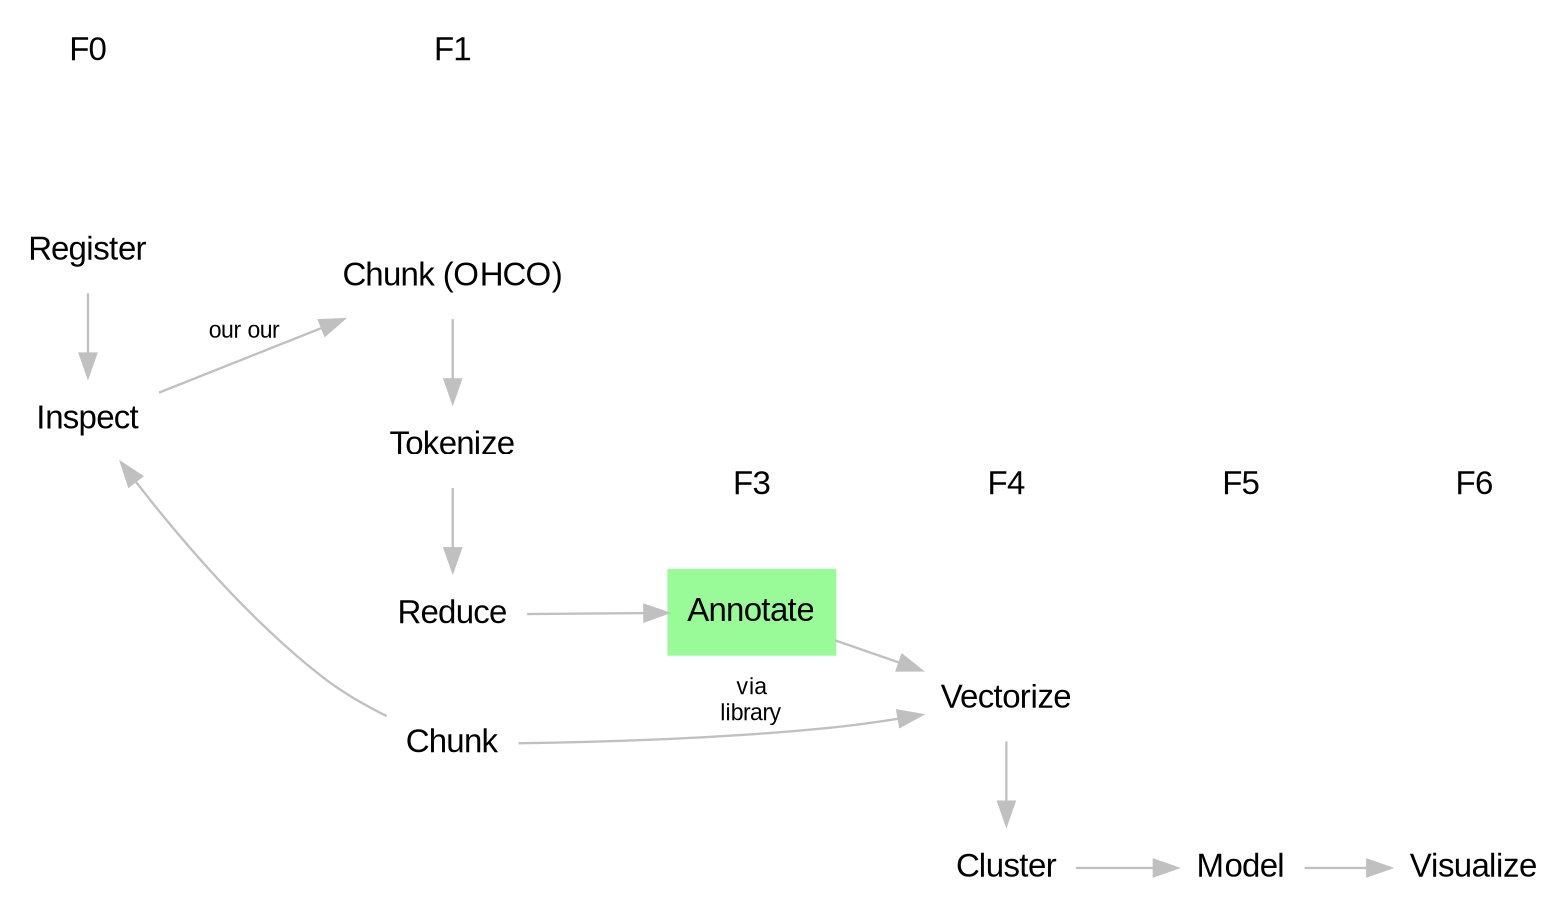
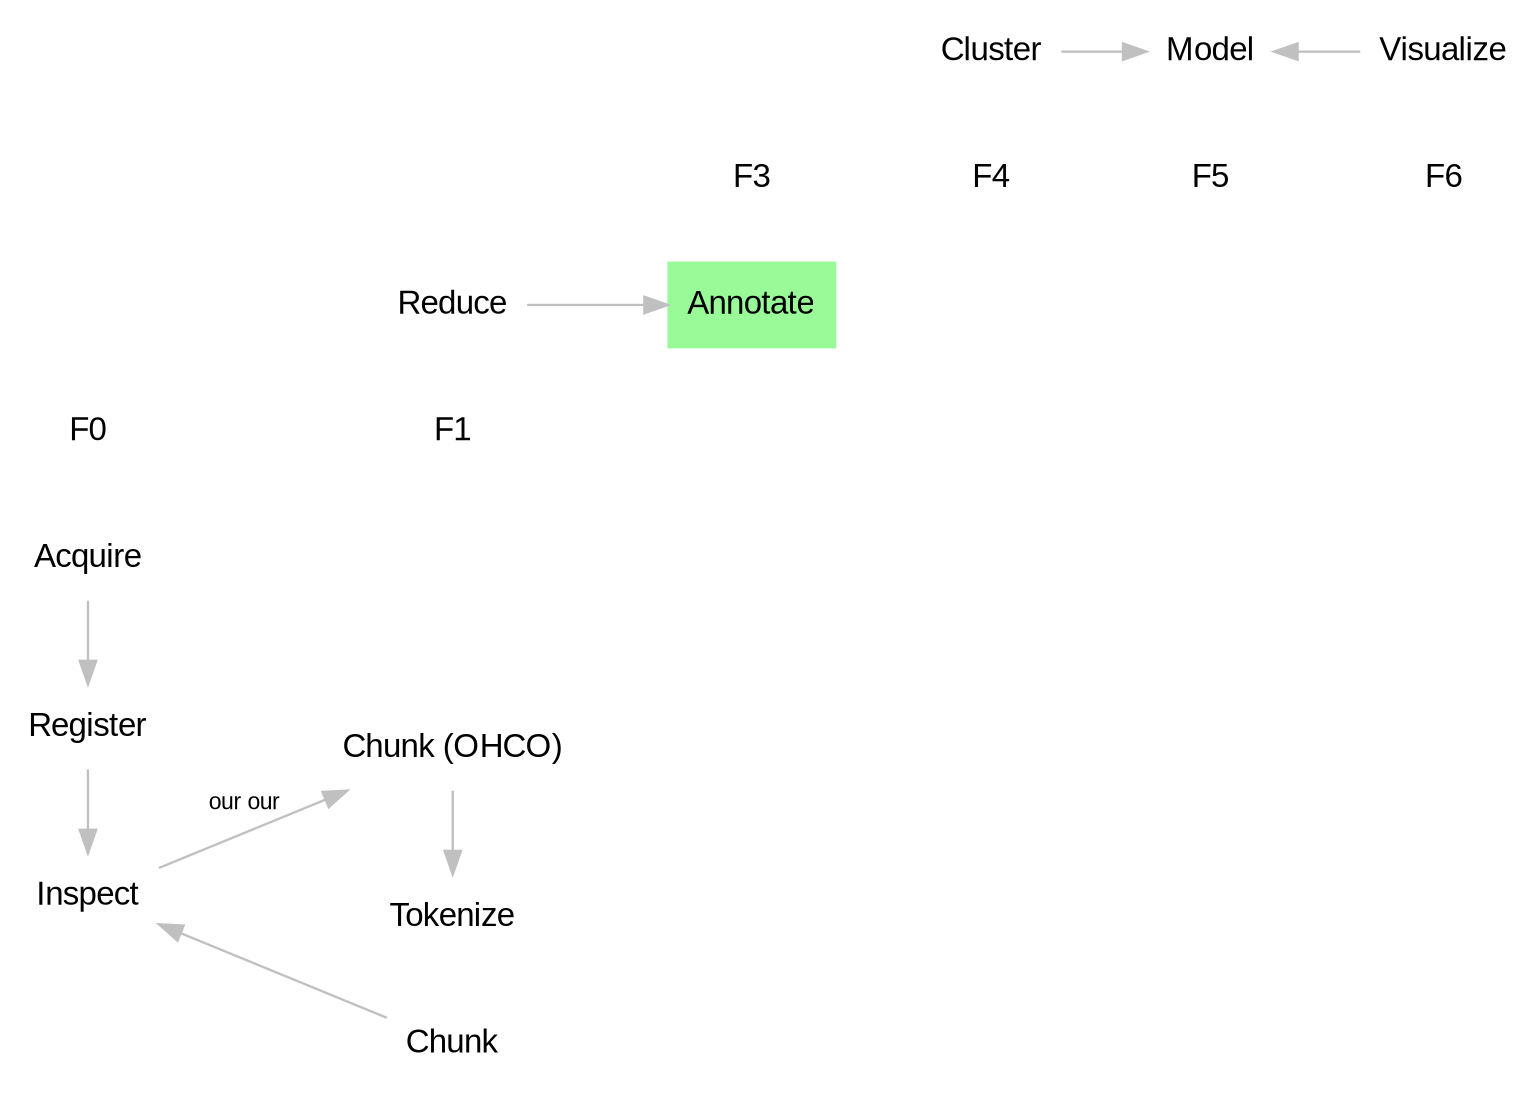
edge "Tokenize" -> "Reduce": removed
node "Acquire": added
node "Vectorize": removed
edge "Model" -> "Visualize": reversed
